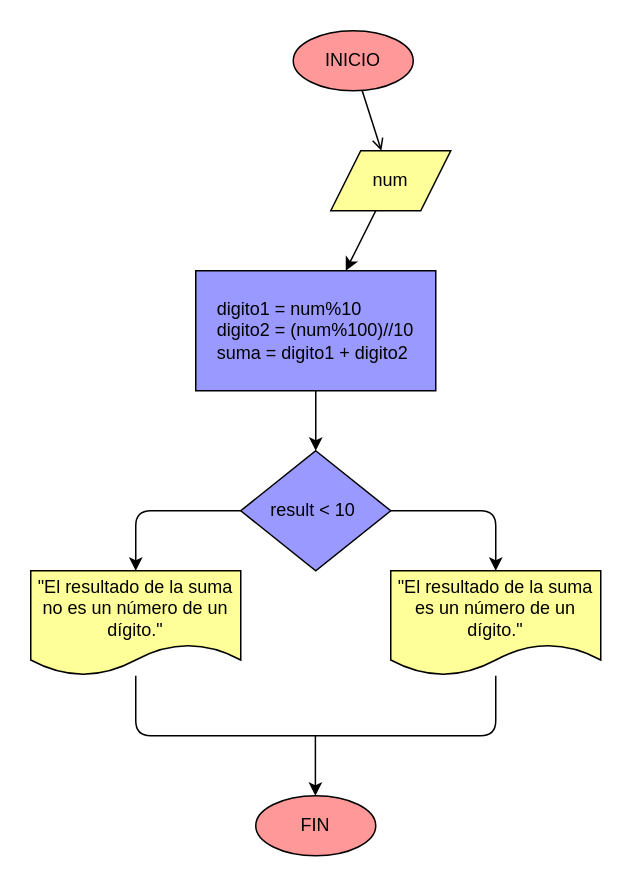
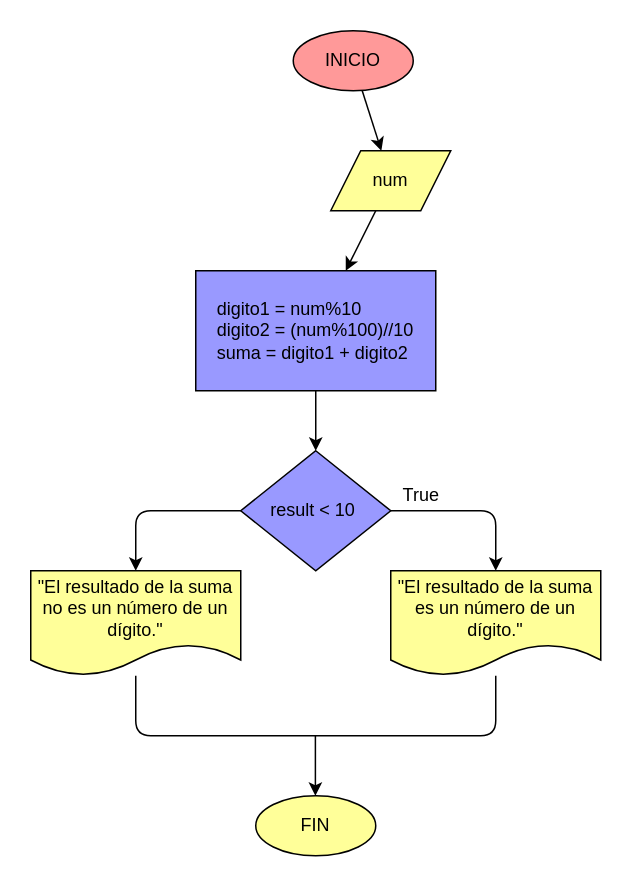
edge "INICIO" -> "num": arrowhead open -> classic
node "True": added
node "FIN": fillcolor #ff9999 -> #ffff99
